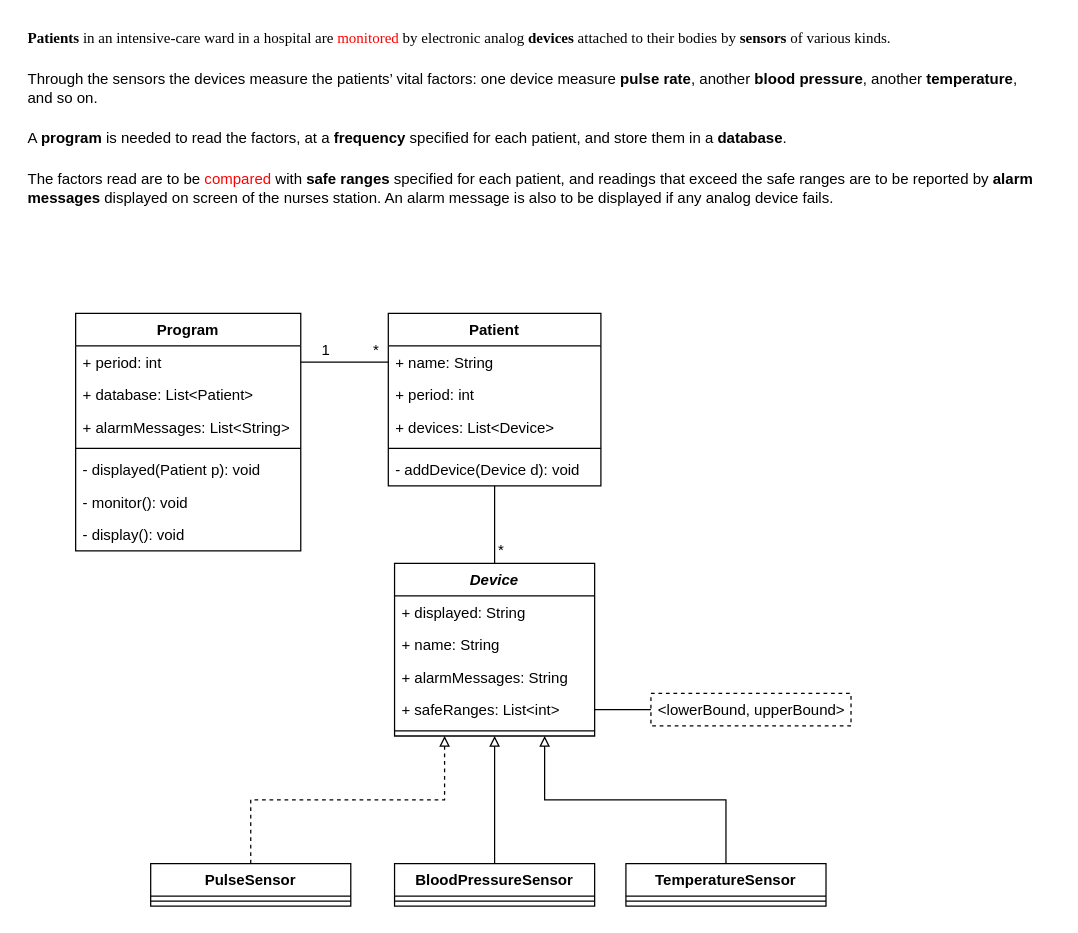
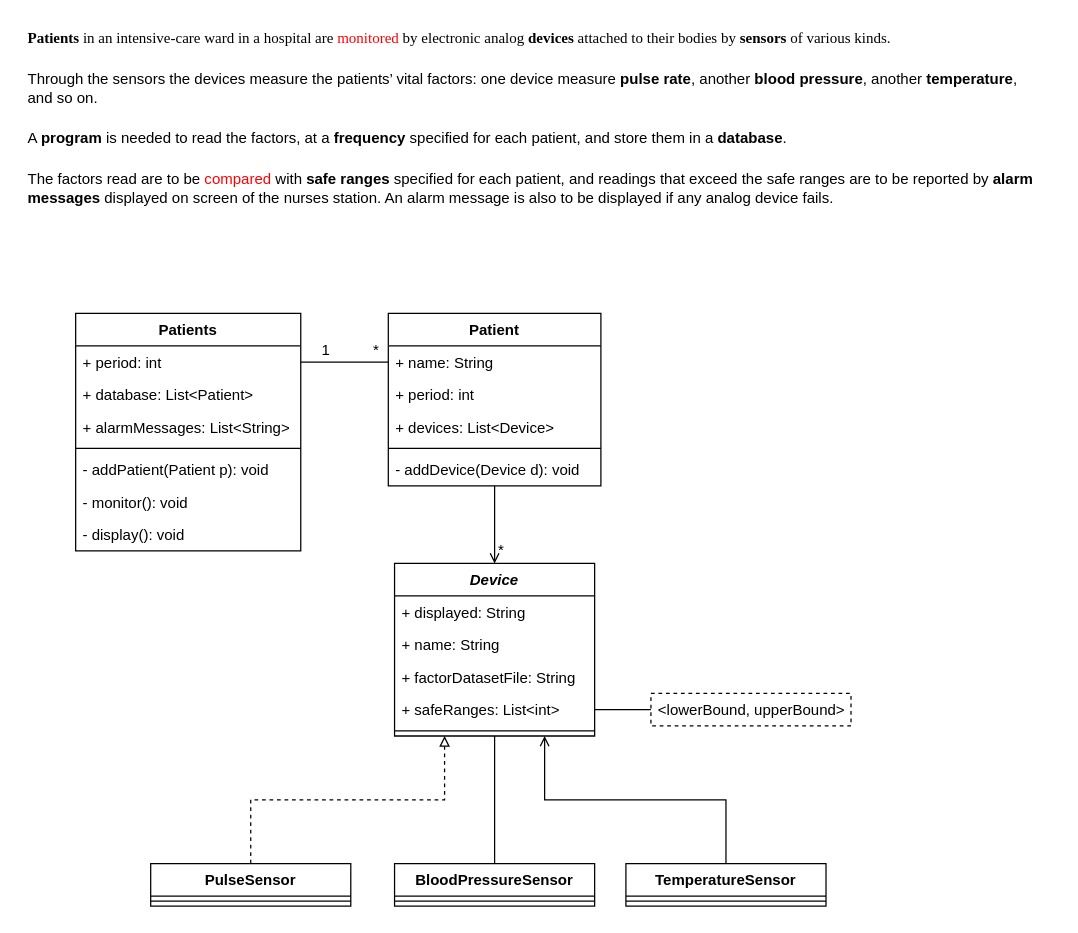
node "Program": label "Program" -> "Patients"
node "- displayed(Patient p): void": label "- displayed(Patient p): void" -> "- addPatient(Patient p): void"
edge "Patient" -- "Device": arrowhead none -> open
node "+ alarmMessages: String": label "+ alarmMessages: String" -> "+ factorDatasetFile: String"
edge "BloodPressureSensor" -> "Device": arrowhead block -> none
edge "TemperatureSensor" -> "Device": arrowhead block -> open
